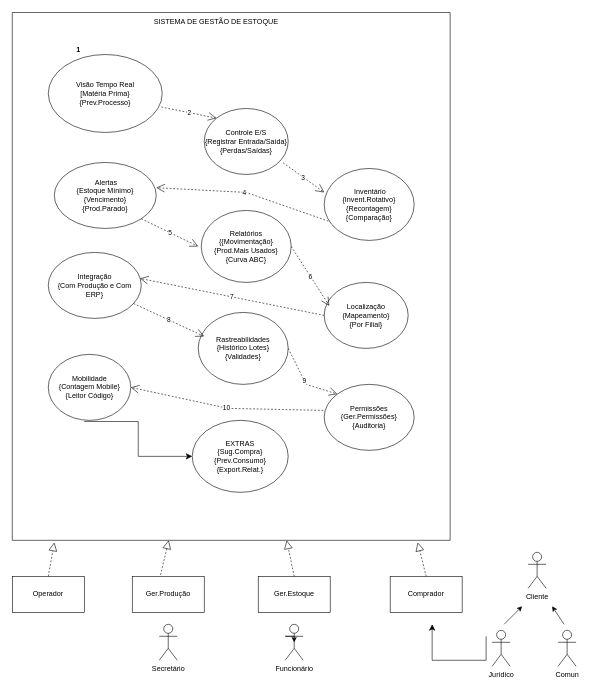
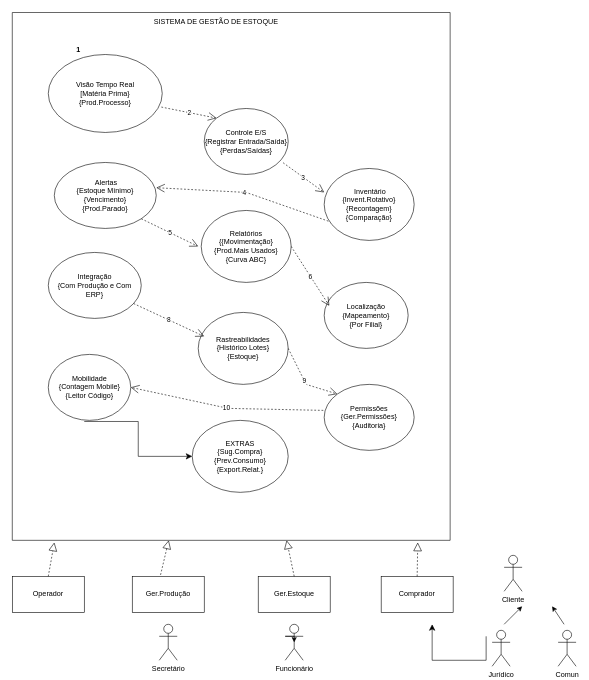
node "Visão Tempo Real [Matéria Prima} {Prev.Processo}": label "Visão Tempo Real [Matéria Prima} {Prev.Processo}" -> "Visão Tempo Real [Matéria Prima} {Prod.Processo}"
edge "Localização {Mapeamento} {Por Filial}" -> "Integração {Com Produção e Com ERP}": removed, label "7"
node "Rastreabilidades {Histórico Lotes} {Validades}": label "Rastreabilidades {Histórico Lotes} {Validades}" -> "Rastreabilidades {Histórico Lotes} {Estoque}"
node "Cliente": moved (537, 570) -> (513, 573)
node "Comprador": moved (426, 594) -> (417, 594)
